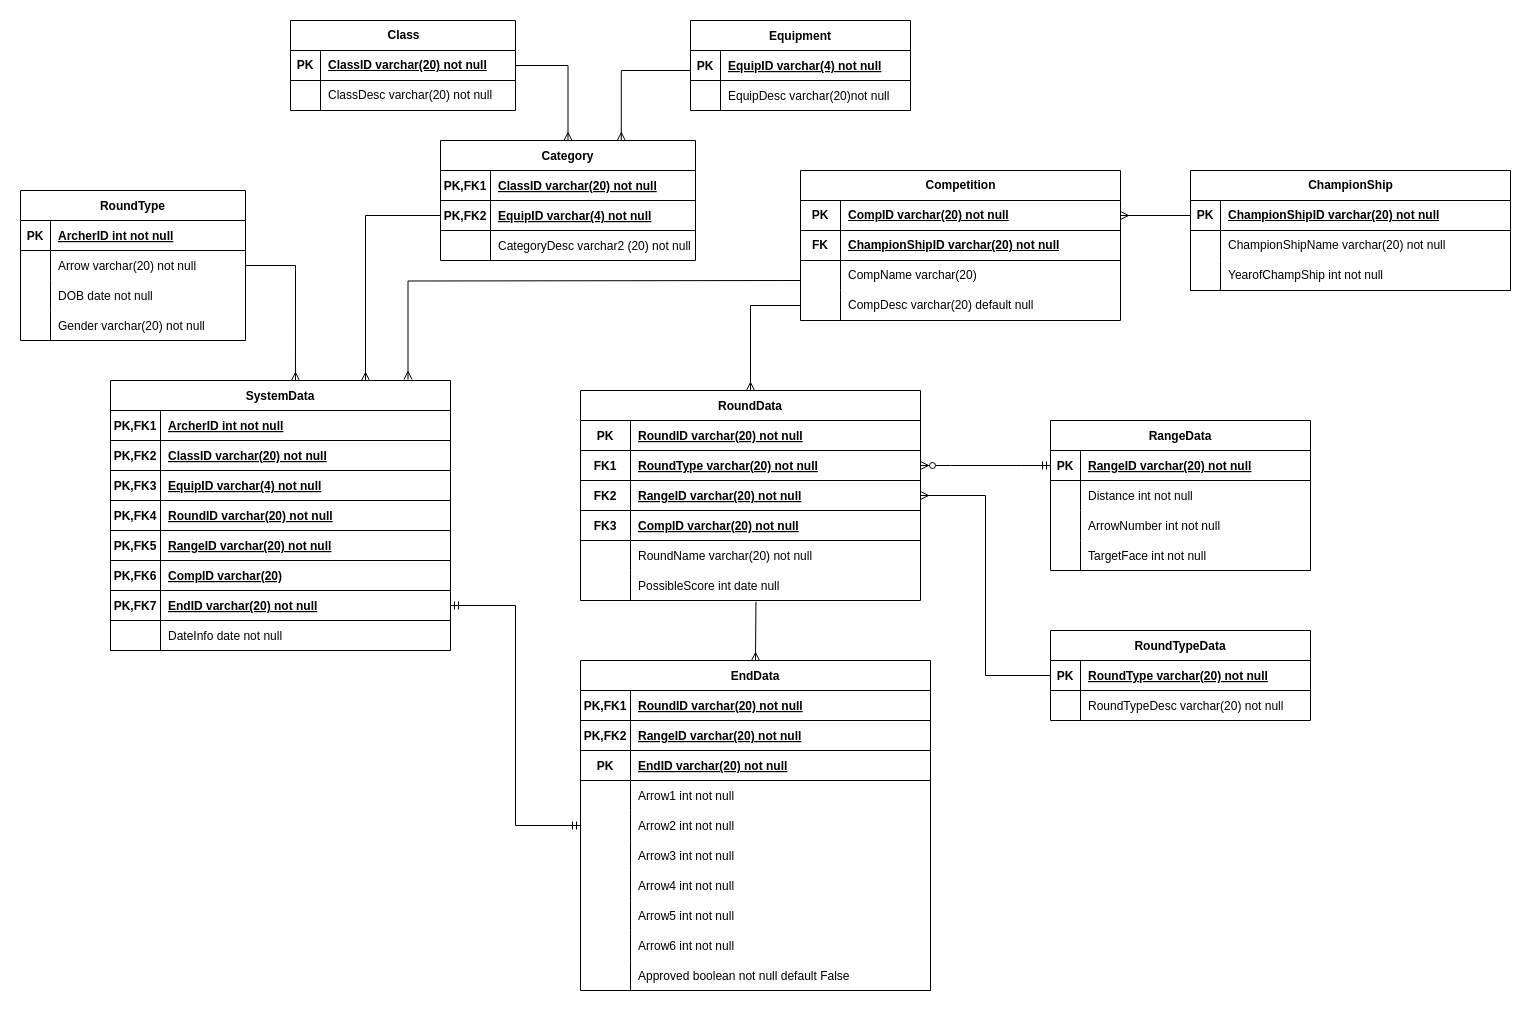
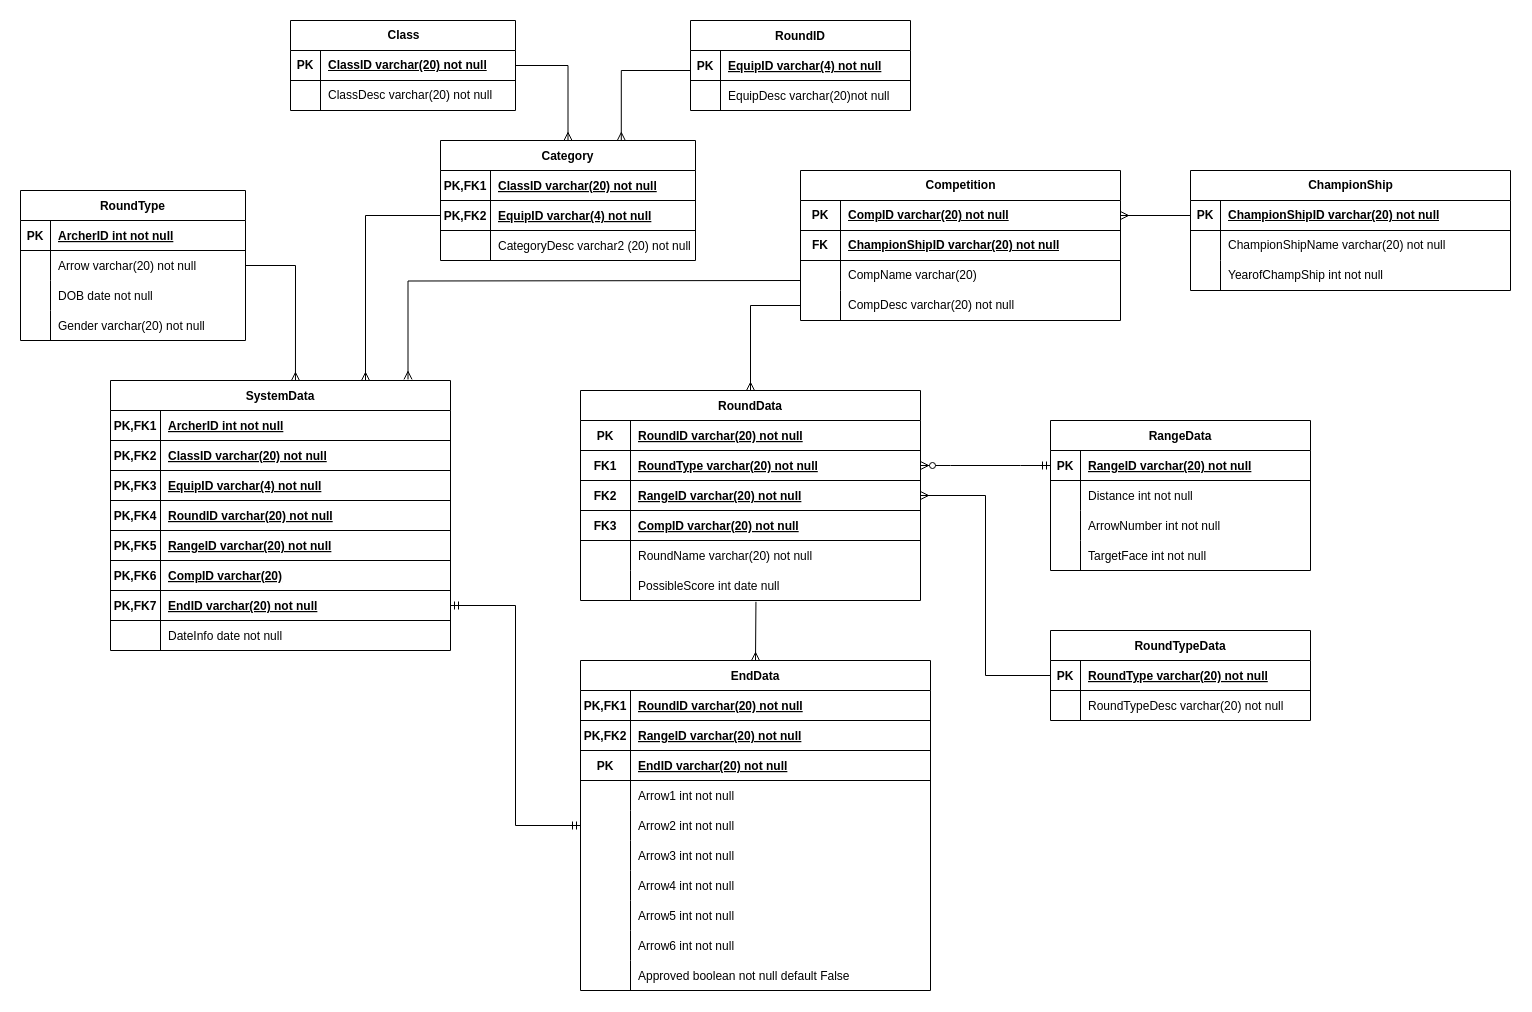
node "Equipment": label "Equipment" -> "RoundID"
node "CompDesc varchar(20) default null": label "CompDesc varchar(20) default null" -> "CompDesc varchar(20) not null"
